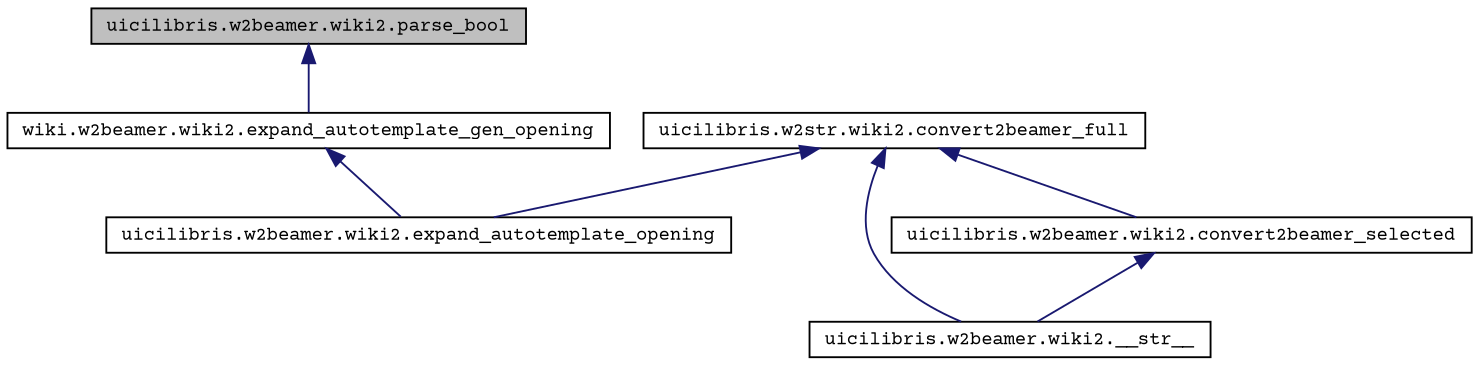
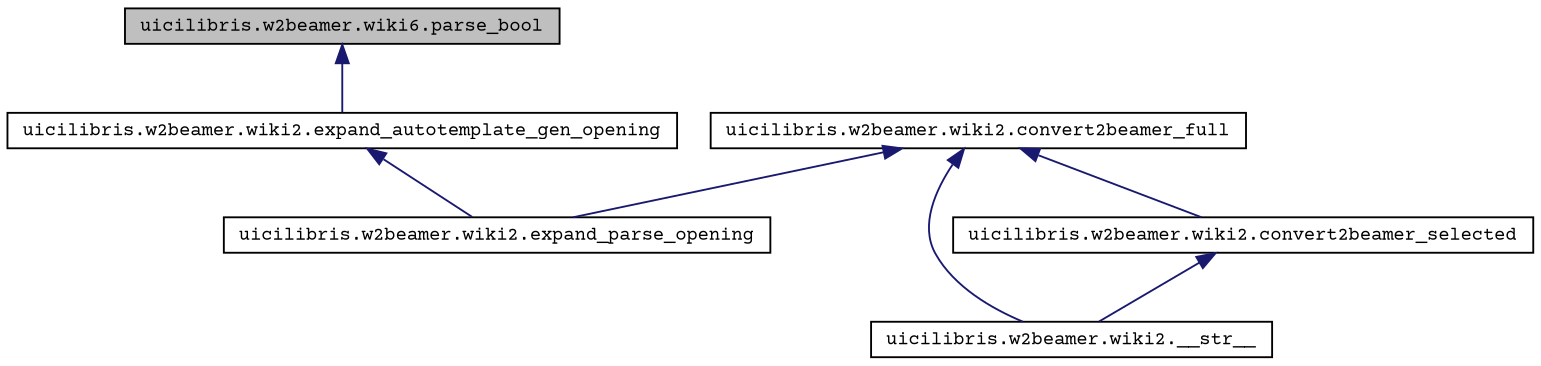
node "uicilibris.w2beamer.wiki2.parse_bool": label "uicilibris.w2beamer.wiki2.parse_bool" -> "uicilibris.w2beamer.wiki6.parse_bool"
node "wiki.w2beamer.wiki2.expand_autotemplate_gen_opening": label "wiki.w2beamer.wiki2.expand_autotemplate_gen_opening" -> "uicilibris.w2beamer.wiki2.expand_autotemplate_gen_opening"
node "uicilibris.w2str.wiki2.convert2beamer_full": label "uicilibris.w2str.wiki2.convert2beamer_full" -> "uicilibris.w2beamer.wiki2.convert2beamer_full"
node "uicilibris.w2beamer.wiki2.expand_autotemplate_opening": label "uicilibris.w2beamer.wiki2.expand_autotemplate_opening" -> "uicilibris.w2beamer.wiki2.expand_parse_opening"
